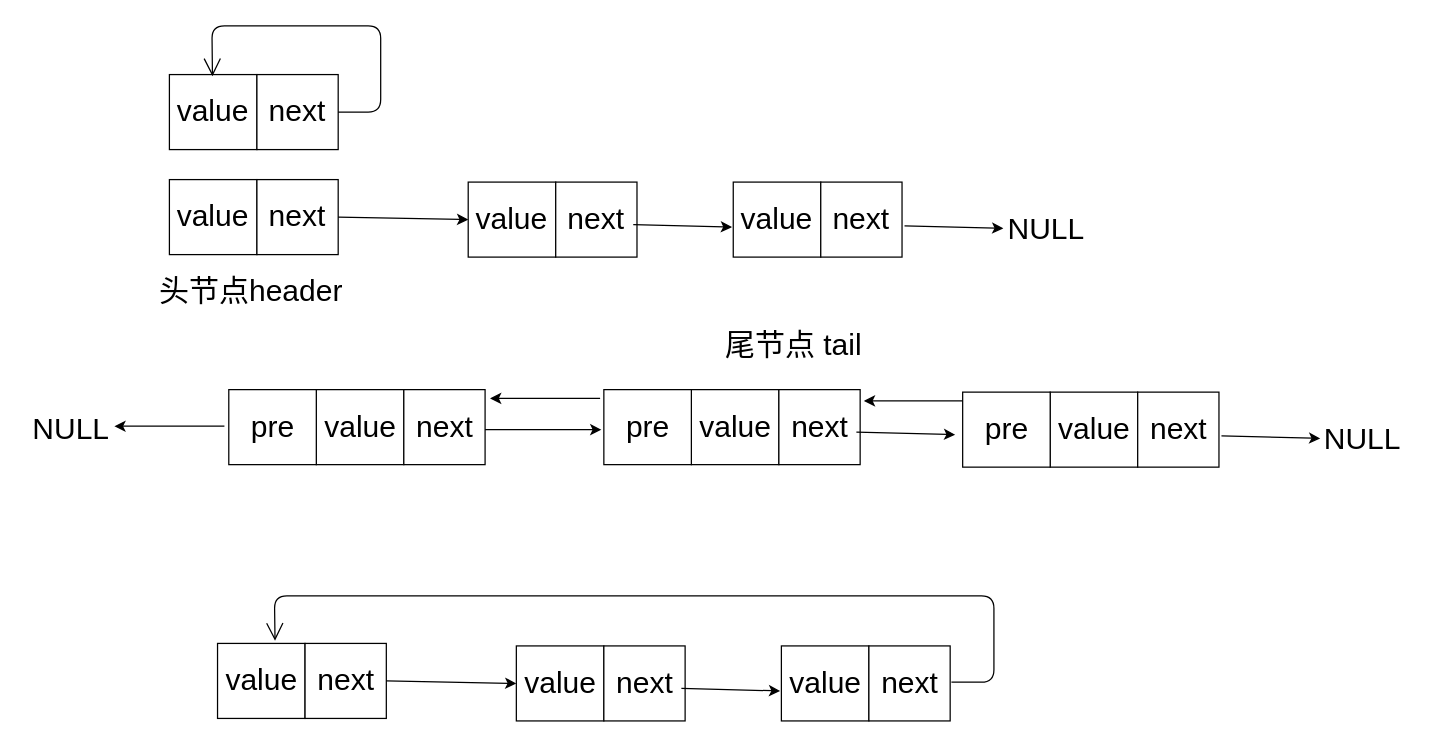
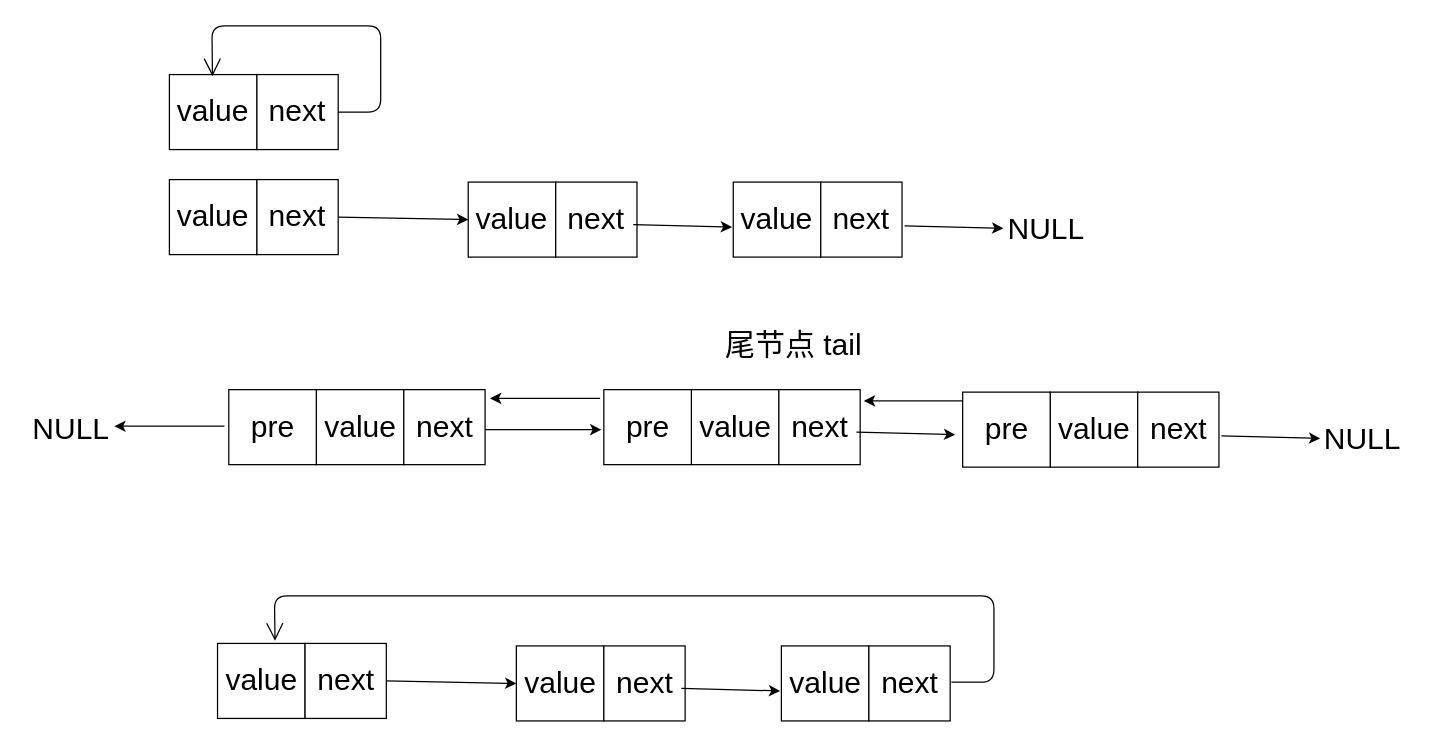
node "头节点header": removed
